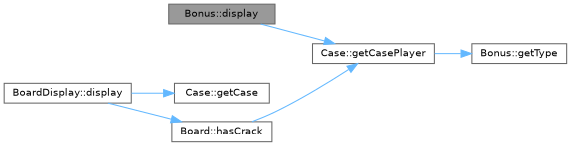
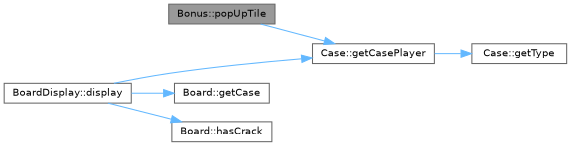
node "Bonus::display": label "Bonus::display" -> "Bonus::popUpTile"
node "Bonus::getType": label "Bonus::getType" -> "Case::getType"
node "Case::getCase": label "Case::getCase" -> "Board::getCase"
edge "Board::hasCrack" -> "Case::getCasePlayer": now "BoardDisplay::display" -> "Case::getCasePlayer"
